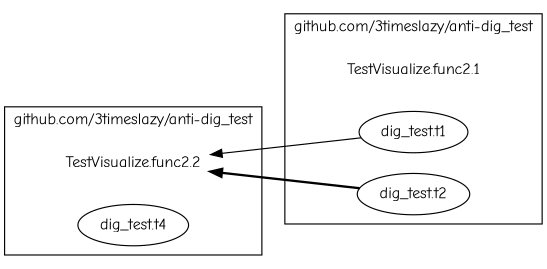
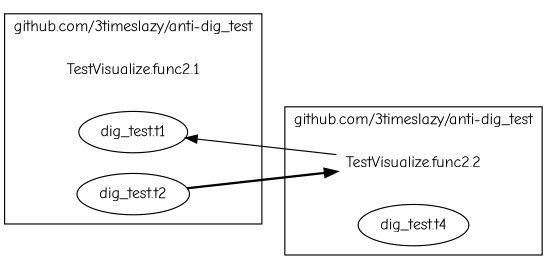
edge "dig_test.t1" -> "TestVisualize.func2.2": reversed
